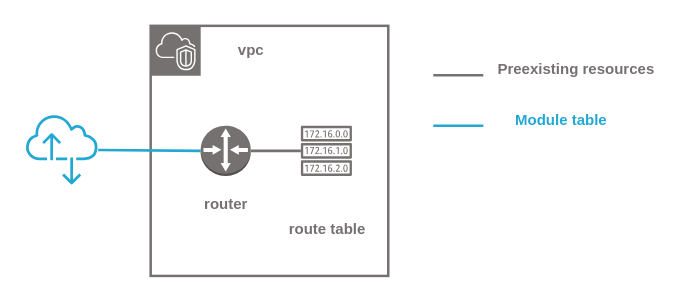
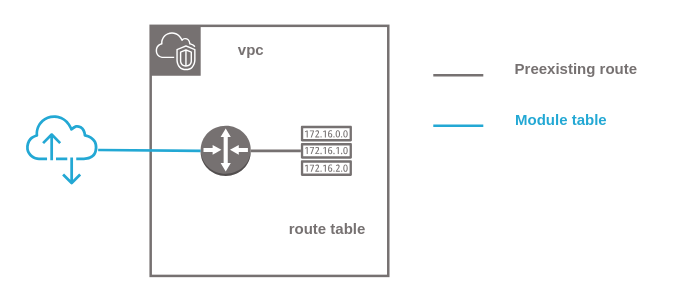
node "Preexisting resources": label "Preexisting resources" -> "Preexisting route"
node "router": removed
